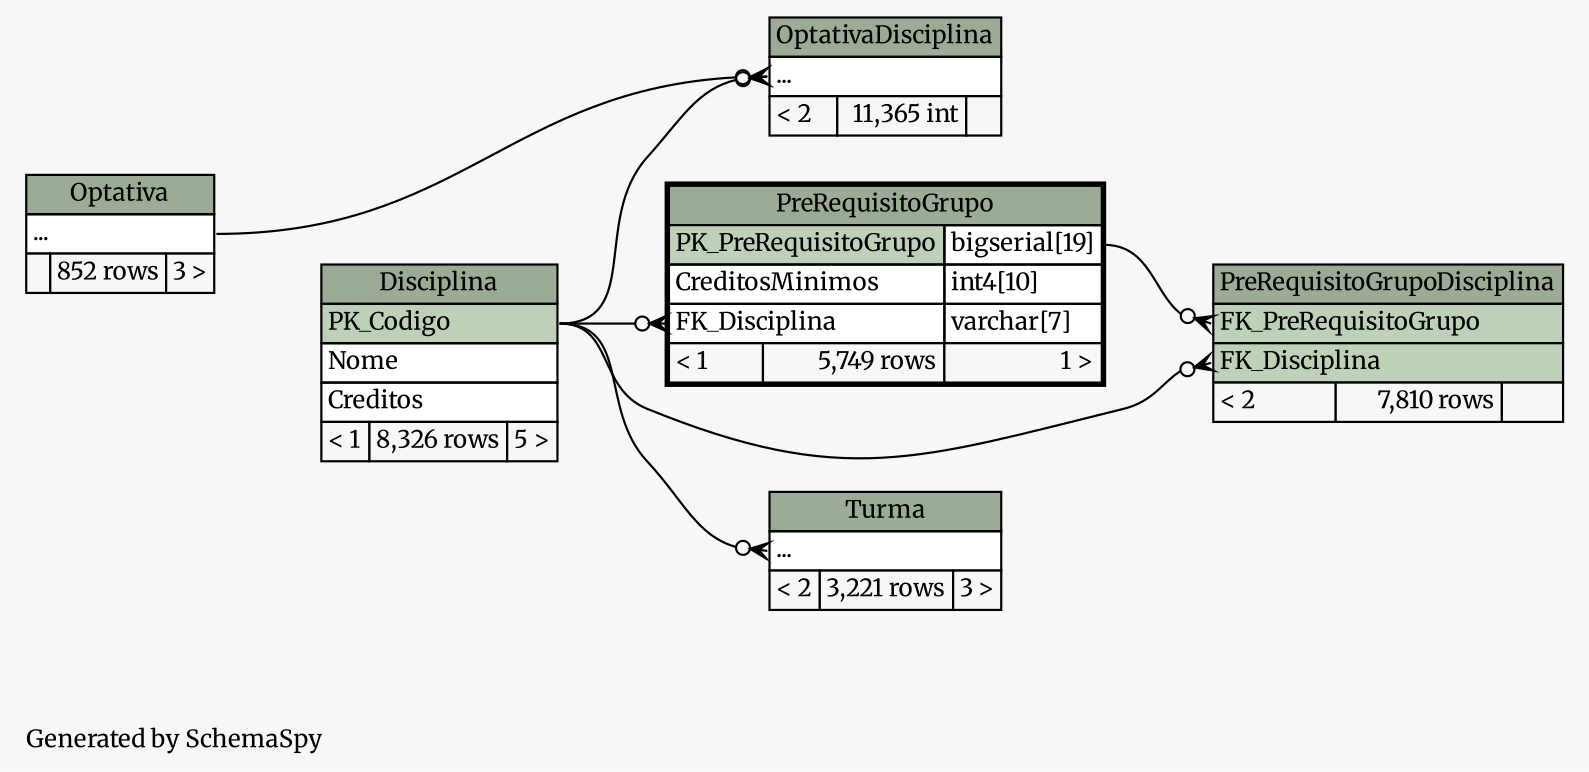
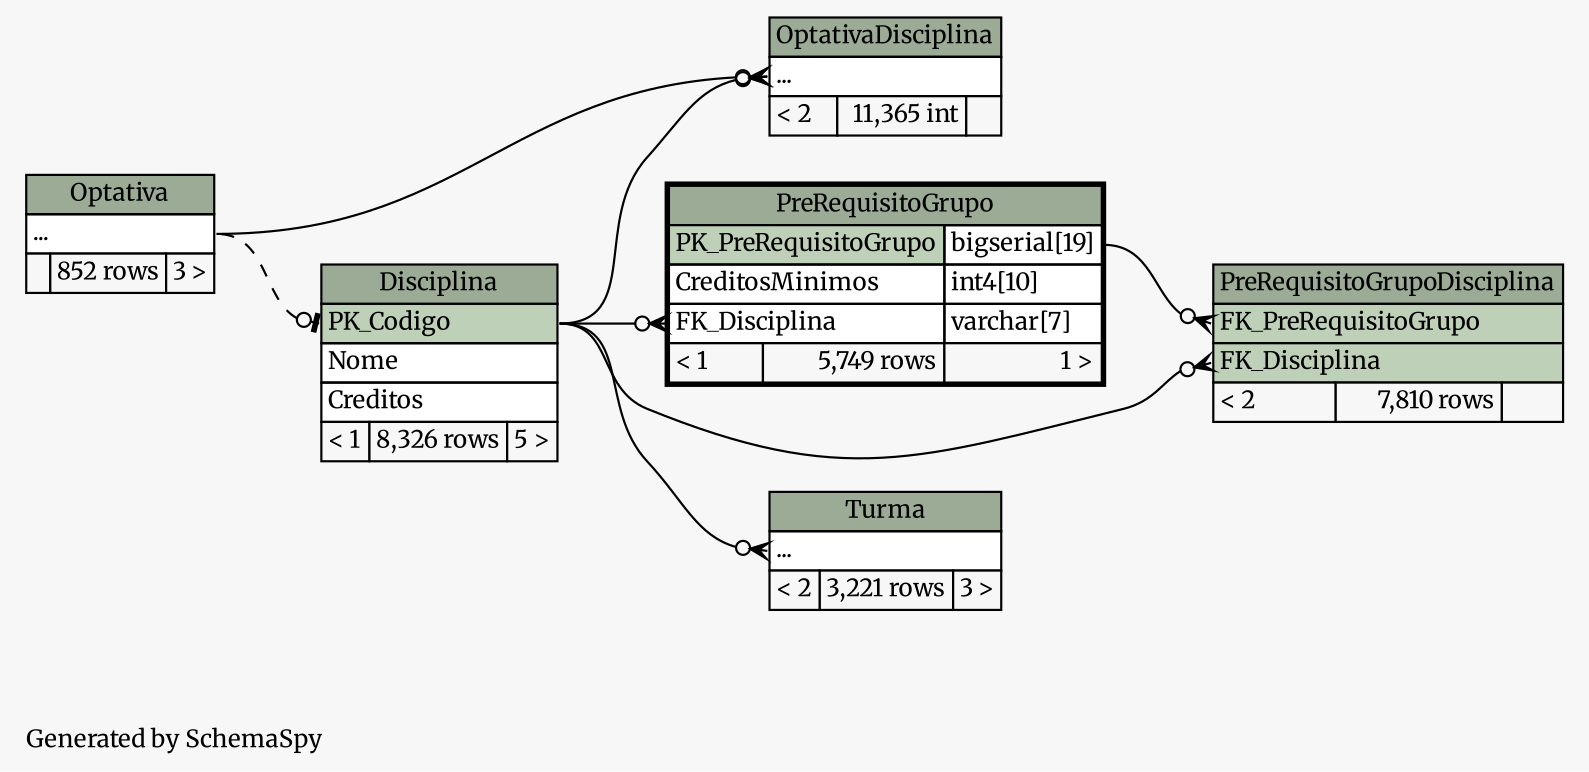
edge "Optativa" -> "Disciplina": added
